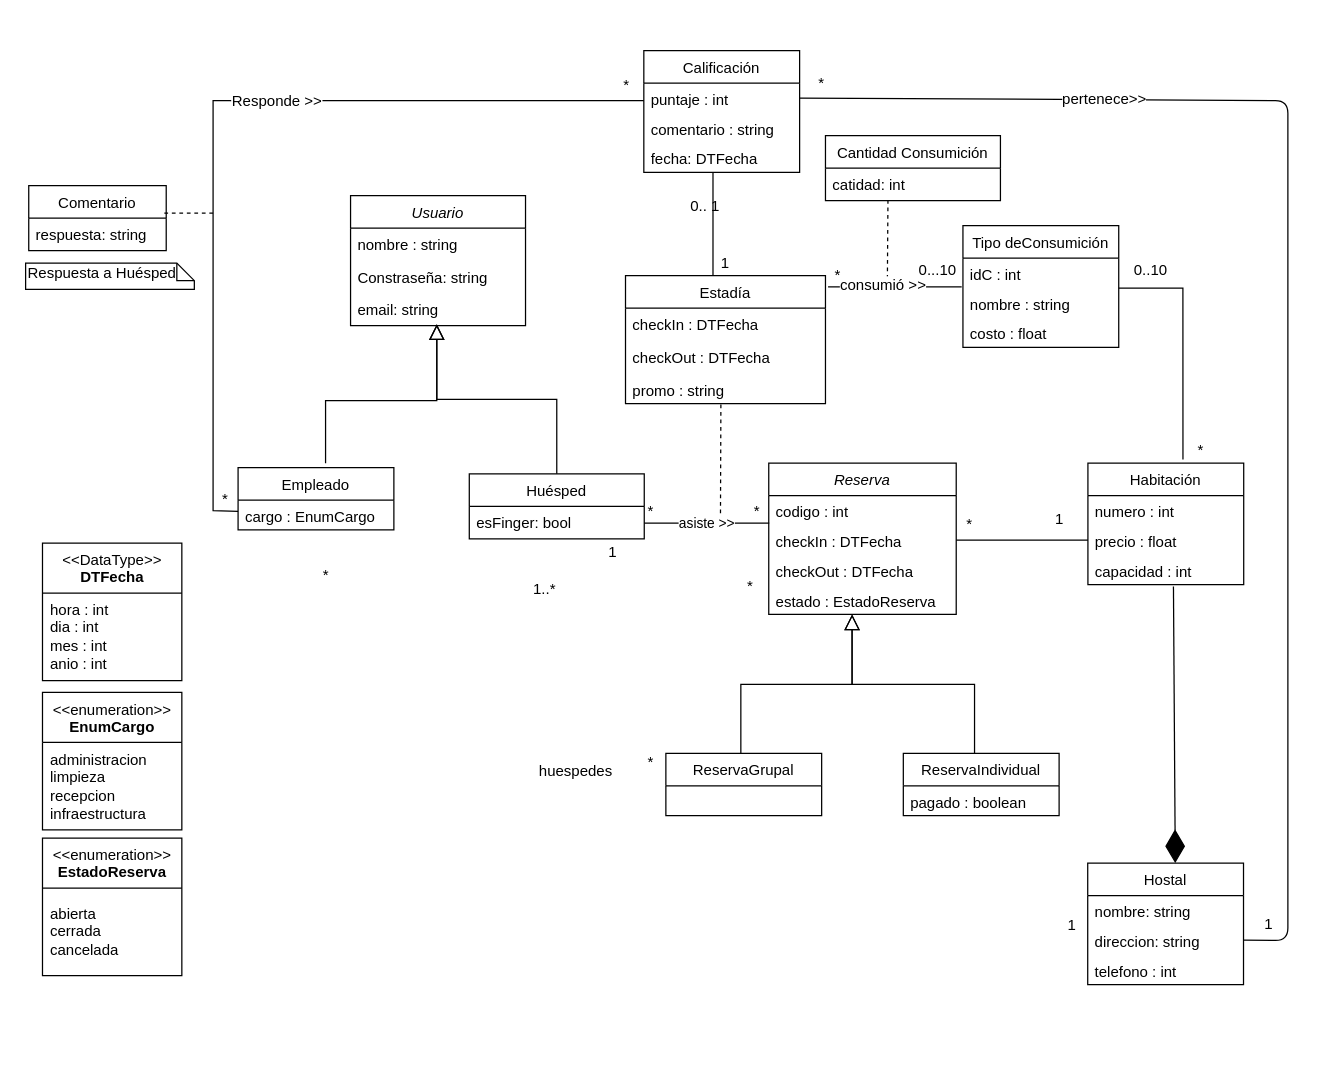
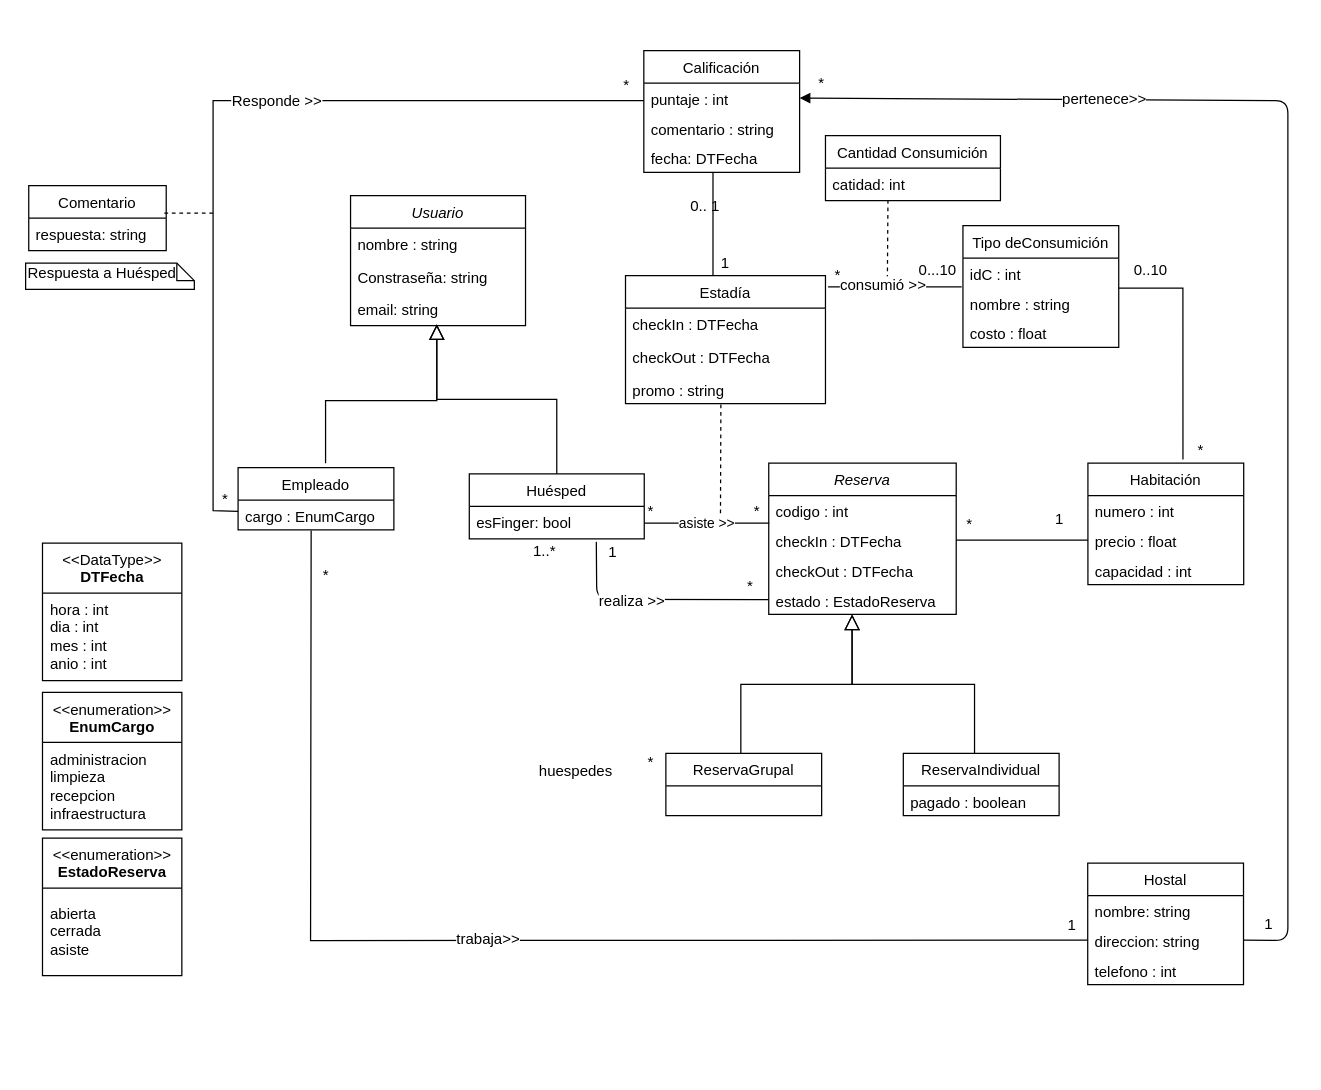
edge "puntaje : int" -- "direccion: string": arrowhead none -> block
node "1..*": moved (544, 589) -> (544, 551)
edge "esFinger: bool" -- "estado : EstadoReserva": added, label "realiza >>"
edge "capacidad : int" -> "Hostal": removed
node "abierta cerrada cancelada": label "abierta cerrada cancelada" -> "abierta cerrada asiste"
edge "cargo : EnumCargo" -- "direccion: string": added, label "trabaja>>"
